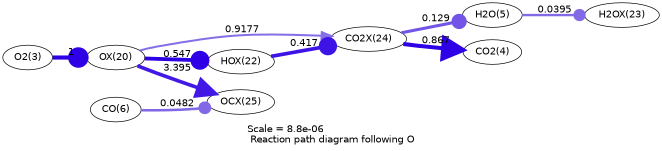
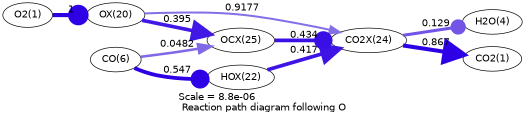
node "H2O(5)": label "H2O(5)" -> "H2O(4)"
node "H2OX(23)": removed
edge "OCX(25)" -> "CO2X(24)": added, label "0.434"
edge "HOX(22)" -> "CO2X(24)": arrowhead dot -> normal
node "CO2(4)": label "CO2(4)" -> "CO2(1)"
node "O2(3)": label "O2(3)" -> "O2(1)"
edge "OX(20)" -> "HOX(22)": now "CO(6)" -> "HOX(22)"
edge "OX(20)" -> "OCX(25)": label " 3.395" -> " 0.395"
edge "CO(6)" -> "OCX(25)": arrowhead dot -> normal
